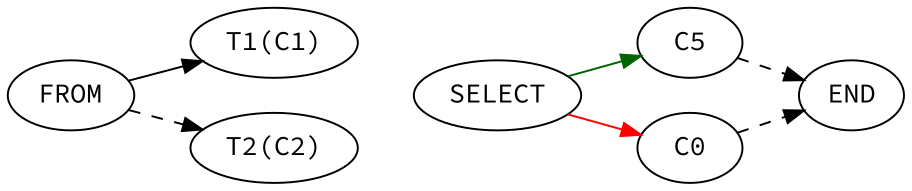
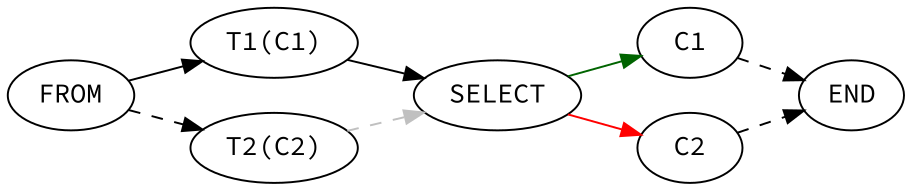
node "C5": label "C5" -> "C1"
edge "T1(C1)" -> "SELECT": added
edge "T2(C2)" -> "SELECT": added
node "C0": label "C0" -> "C2"
